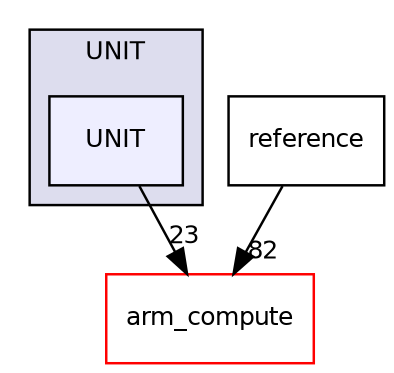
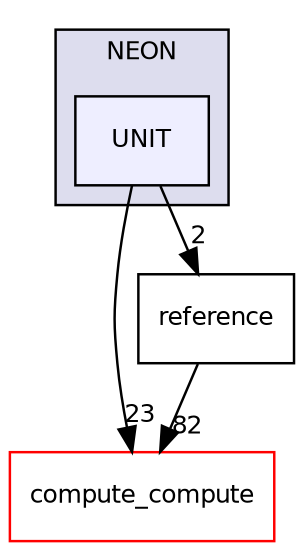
cluster "UNIT": label "UNIT" -> "NEON"
edge "UNIT" -> "reference": added
node "arm_compute": label "arm_compute" -> "compute_compute"
